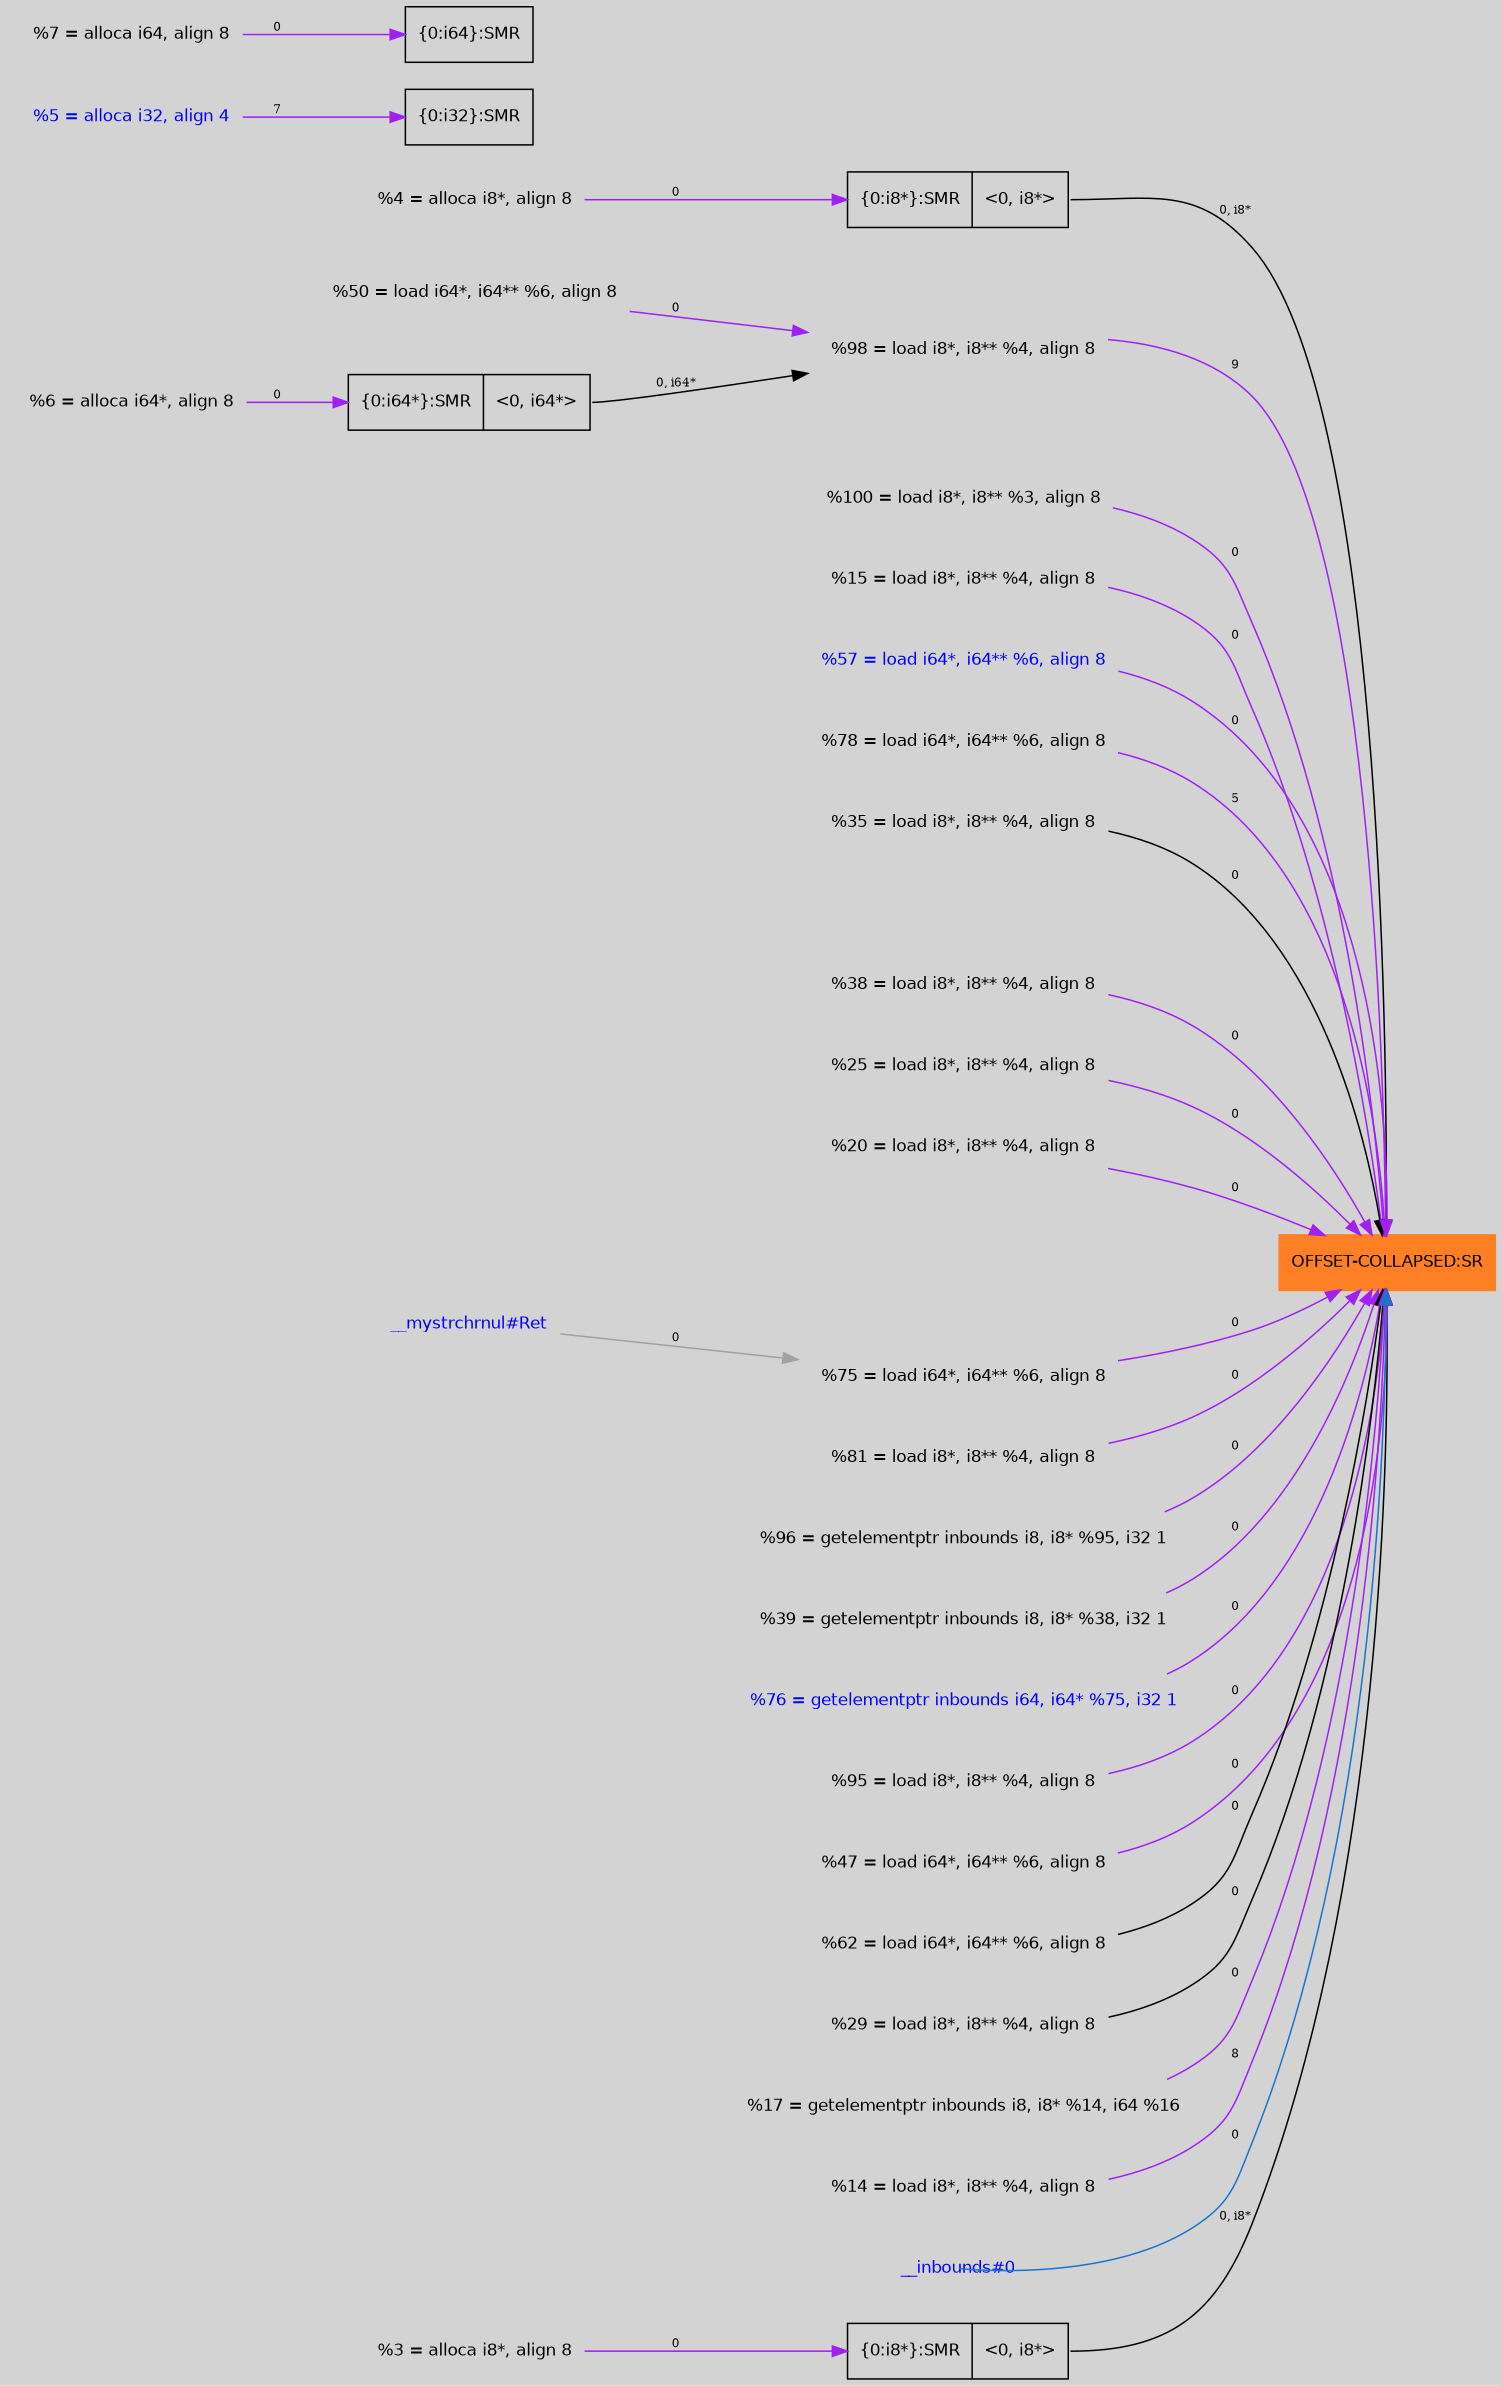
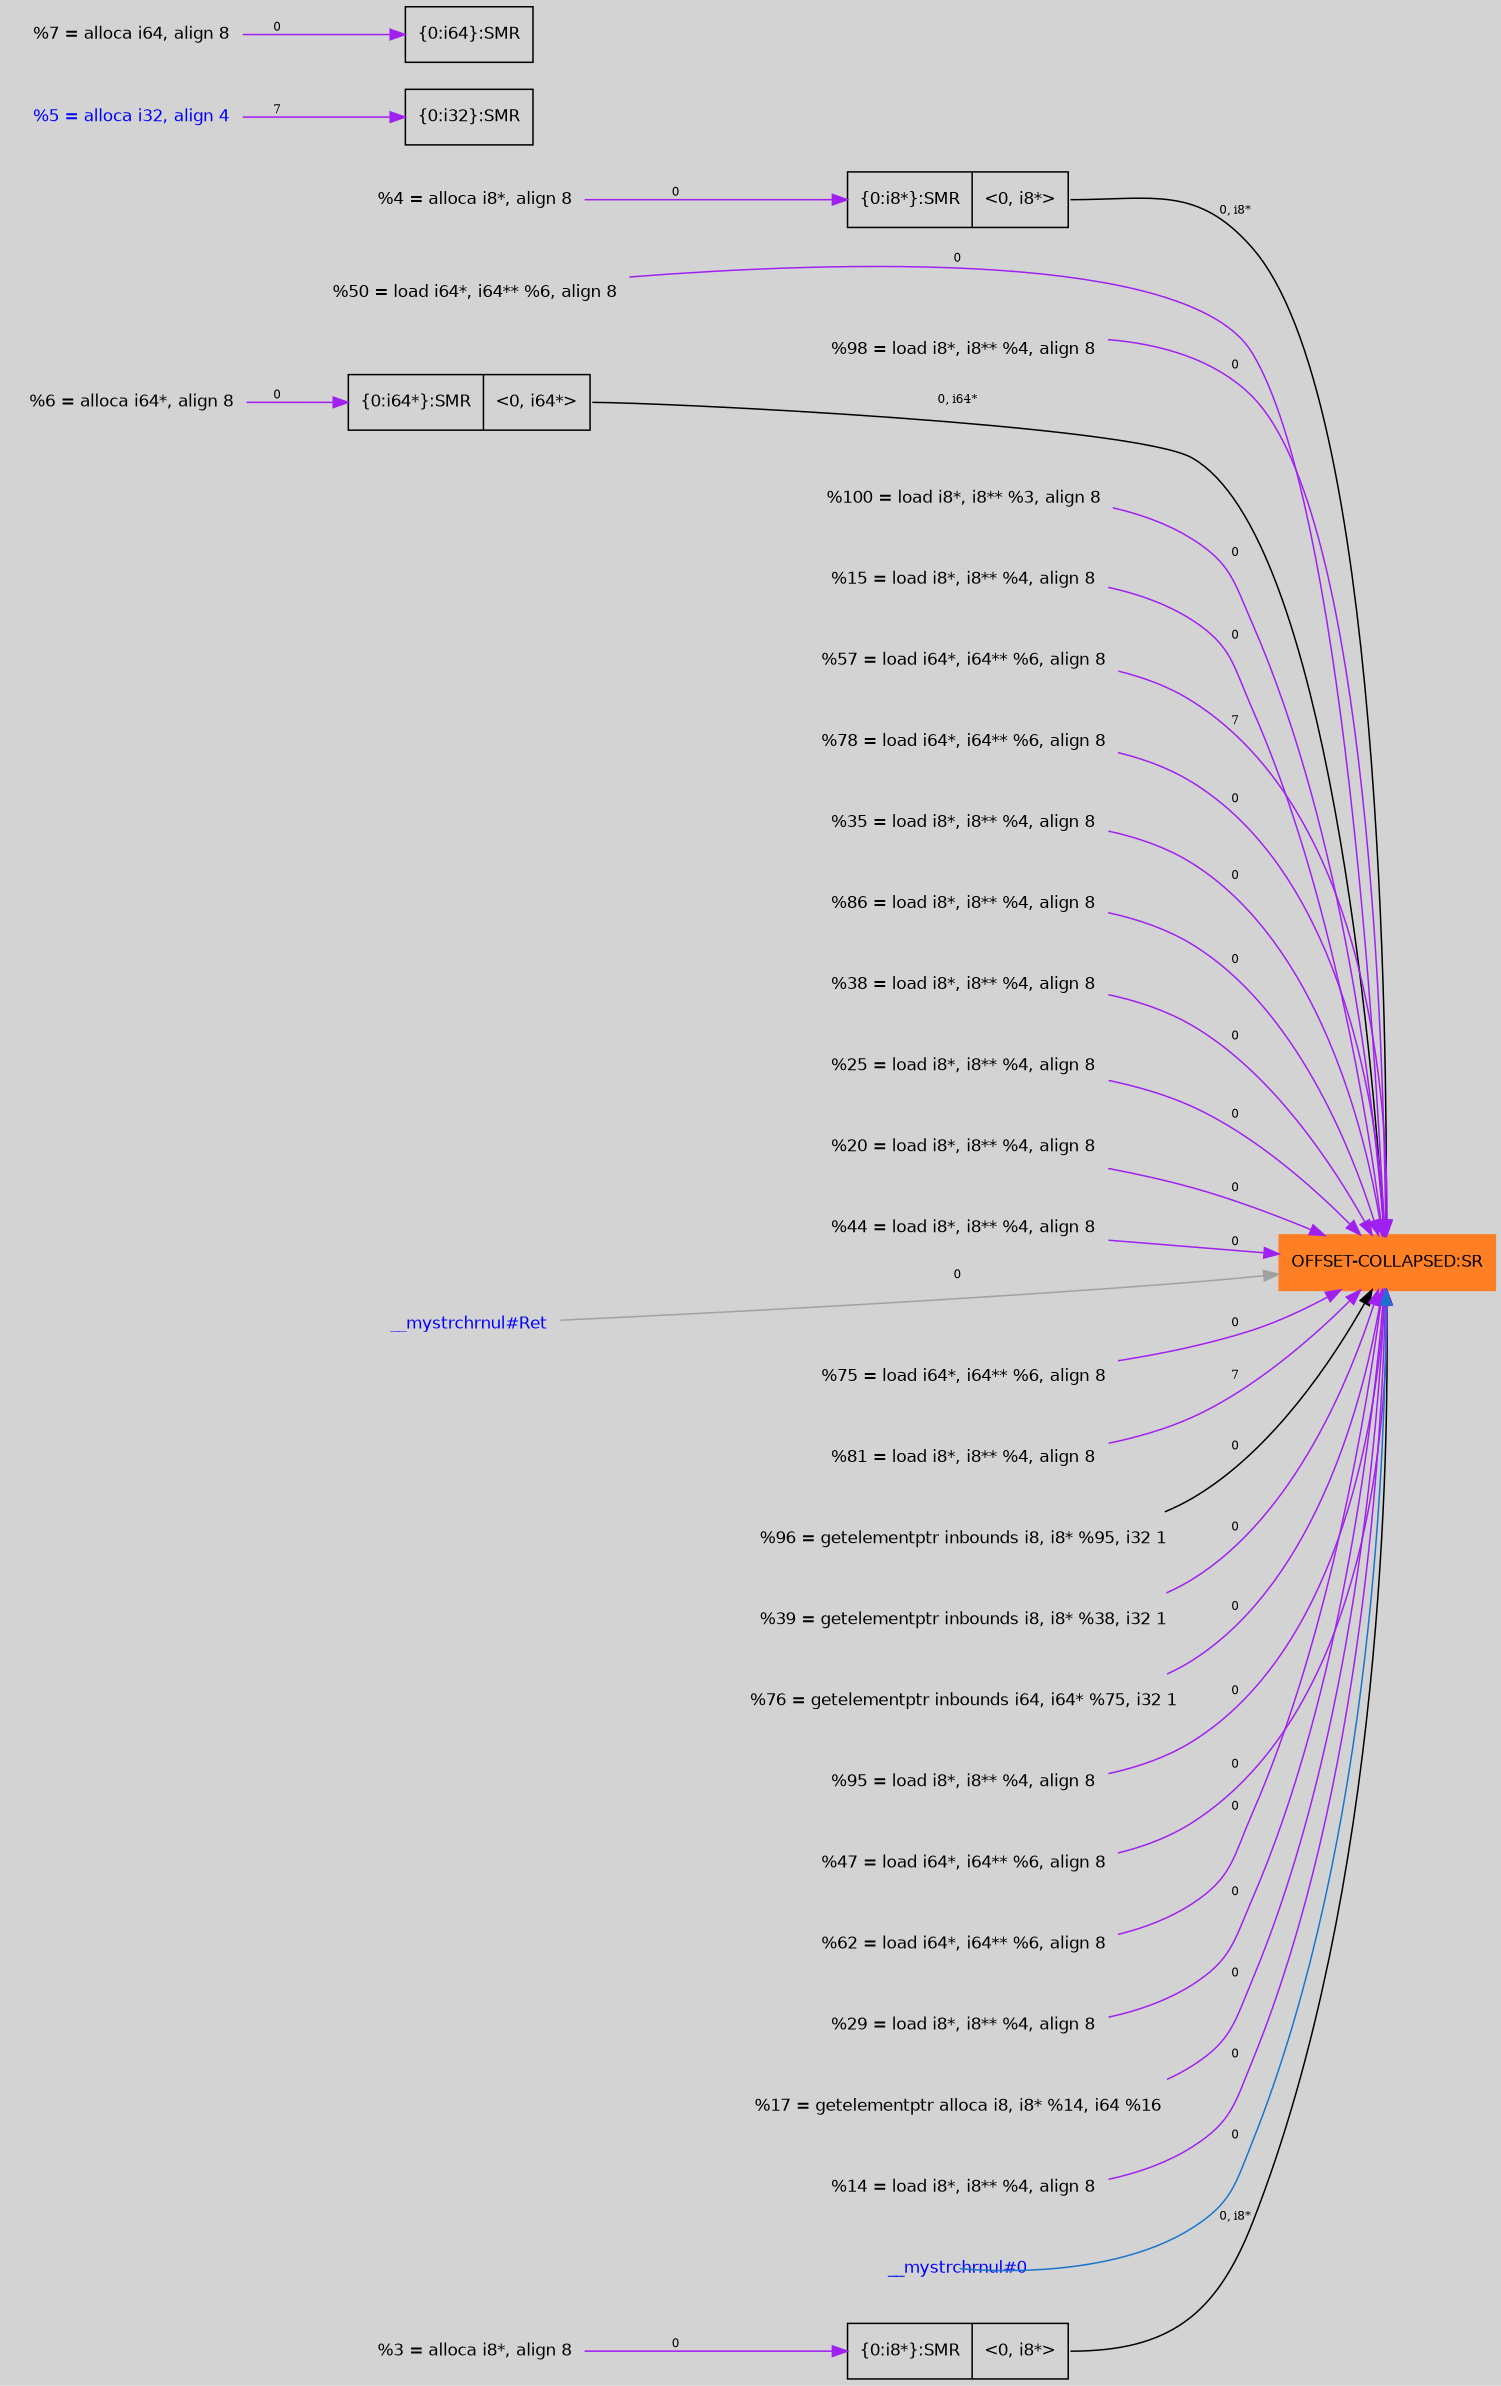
edge "%50 = load i64*, i64** %6, align 8" -> "%98 = load i8*, i8** %4, align 8": now "%50 = load i64*, i64** %6, align 8" -> "OFFSET-COLLAPSED:SR"
edge "%98 = load i8*, i8** %4, align 8" -> "OFFSET-COLLAPSED:SR": label "9" -> "0"
edge "{0:i64*}:SMR" -> "%98 = load i8*, i8** %4, align 8": now "{0:i64*}:SMR" -> "OFFSET-COLLAPSED:SR"
node "%57 = load i64*, i64** %6, align 8": fontcolor blue -> black
edge "%57 = load i64*, i64** %6, align 8" -> "OFFSET-COLLAPSED:SR": label "0" -> "7"
edge "%78 = load i64*, i64** %6, align 8" -> "OFFSET-COLLAPSED:SR": label "5" -> "0"
node "%86 = load i8*, i8** %4, align 8": added
edge "%35 = load i8*, i8** %4, align 8" -> "OFFSET-COLLAPSED:SR": color black -> purple
node "%44 = load i8*, i8** %4, align 8": added
edge "__mystrchrnul#Ret" -> "%75 = load i64*, i64** %6, align 8": now "__mystrchrnul#Ret" -> "OFFSET-COLLAPSED:SR"
edge "%81 = load i8*, i8** %4, align 8" -> "OFFSET-COLLAPSED:SR": label "0" -> "7"
edge "%96 = getelementptr inbounds i8, i8* %95, i32 1" -> "OFFSET-COLLAPSED:SR": color purple -> black
edge "%62 = load i64*, i64** %6, align 8" -> "OFFSET-COLLAPSED:SR": color black -> purple
node "%76 = getelementptr inbounds i64, i64* %75, i32 1": fontcolor blue -> black
edge "%29 = load i8*, i8** %4, align 8" -> "OFFSET-COLLAPSED:SR": color black -> purple
edge "%14 = load i8*, i8** %4, align 8" -> "OFFSET-COLLAPSED:SR": label "8" -> "0"
node "%17 = getelementptr inbounds i8, i8* %14, i64 %16": label "%17 = getelementptr inbounds i8, i8* %14, i64 %16" -> "%17 = getelementptr alloca i8, i8* %14, i64 %16"
node "__inbounds#0": label "__inbounds#0" -> "__mystrchrnul#0"
